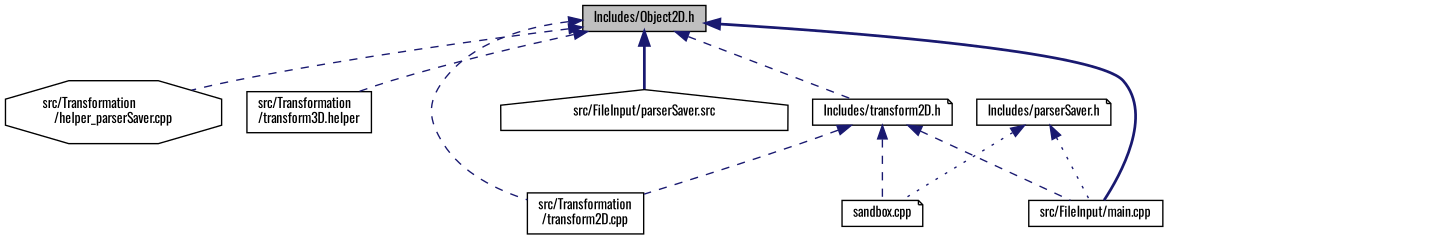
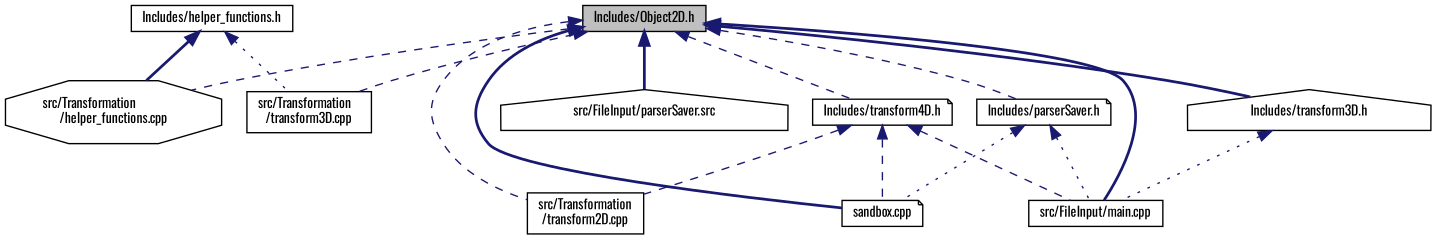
node "Includes/helper_functions.h": added
edge "Includes/parserSaver.h" -> "Includes/Object2D.h": added
node "src/Transformation /helper_parserSaver.cpp": label "src/Transformation /helper_parserSaver.cpp" -> "src/Transformation /helper_functions.cpp"
node "src/Transformation /transform3D.helper": label "src/Transformation /transform3D.helper" -> "src/Transformation /transform3D.cpp"
node "Includes/transform2D.h": label "Includes/transform2D.h" -> "Includes/transform4D.h"
node "Includes/transform3D.h": added
edge "sandbox.cpp" -> "Includes/Object2D.h": added
